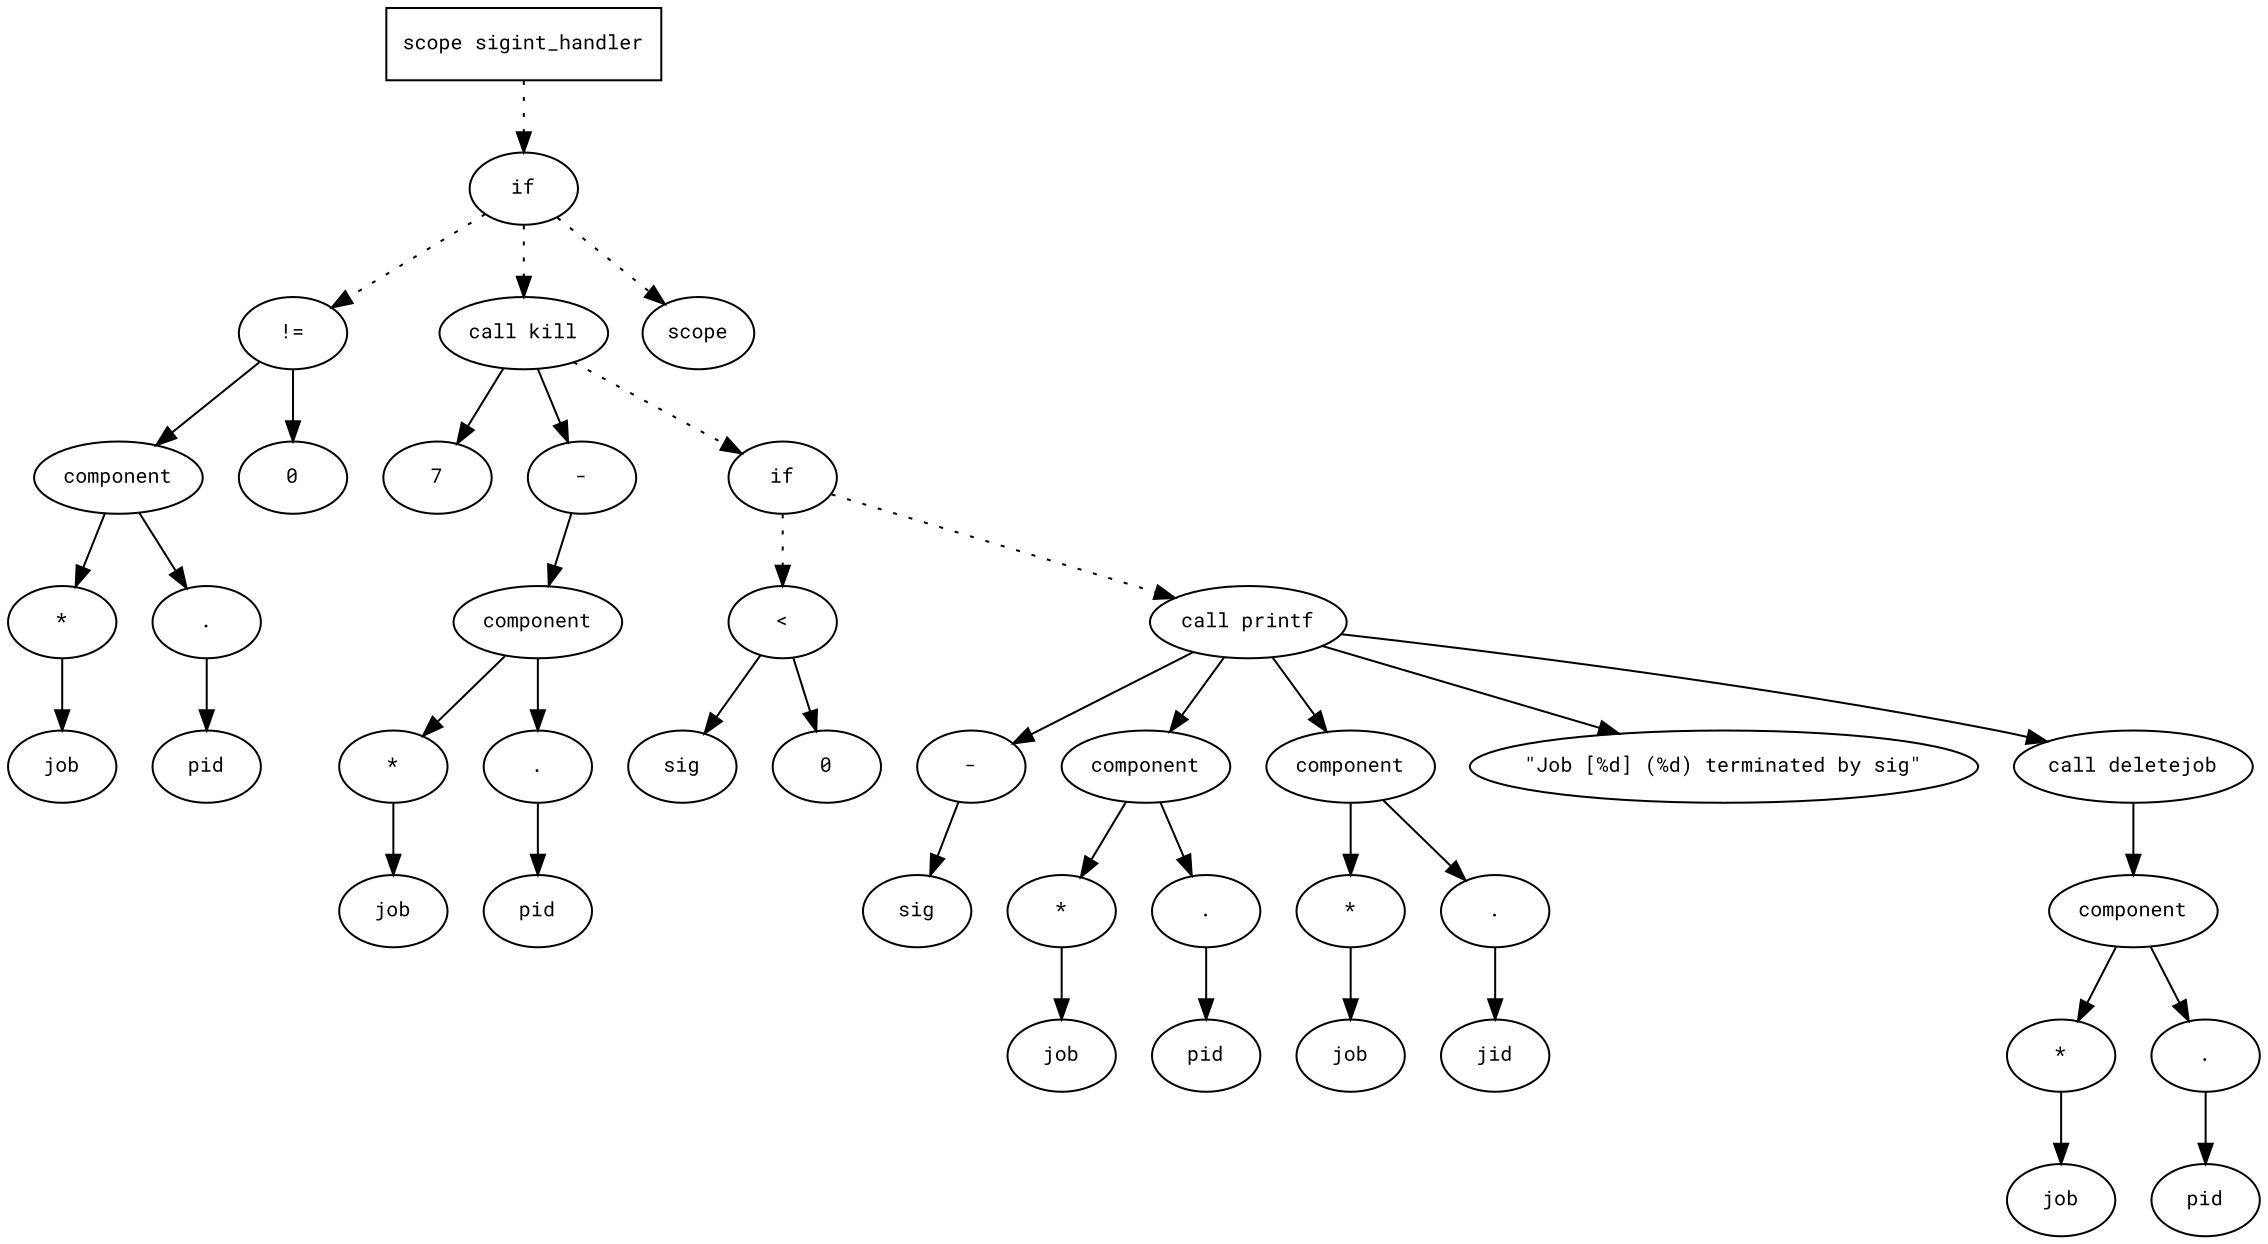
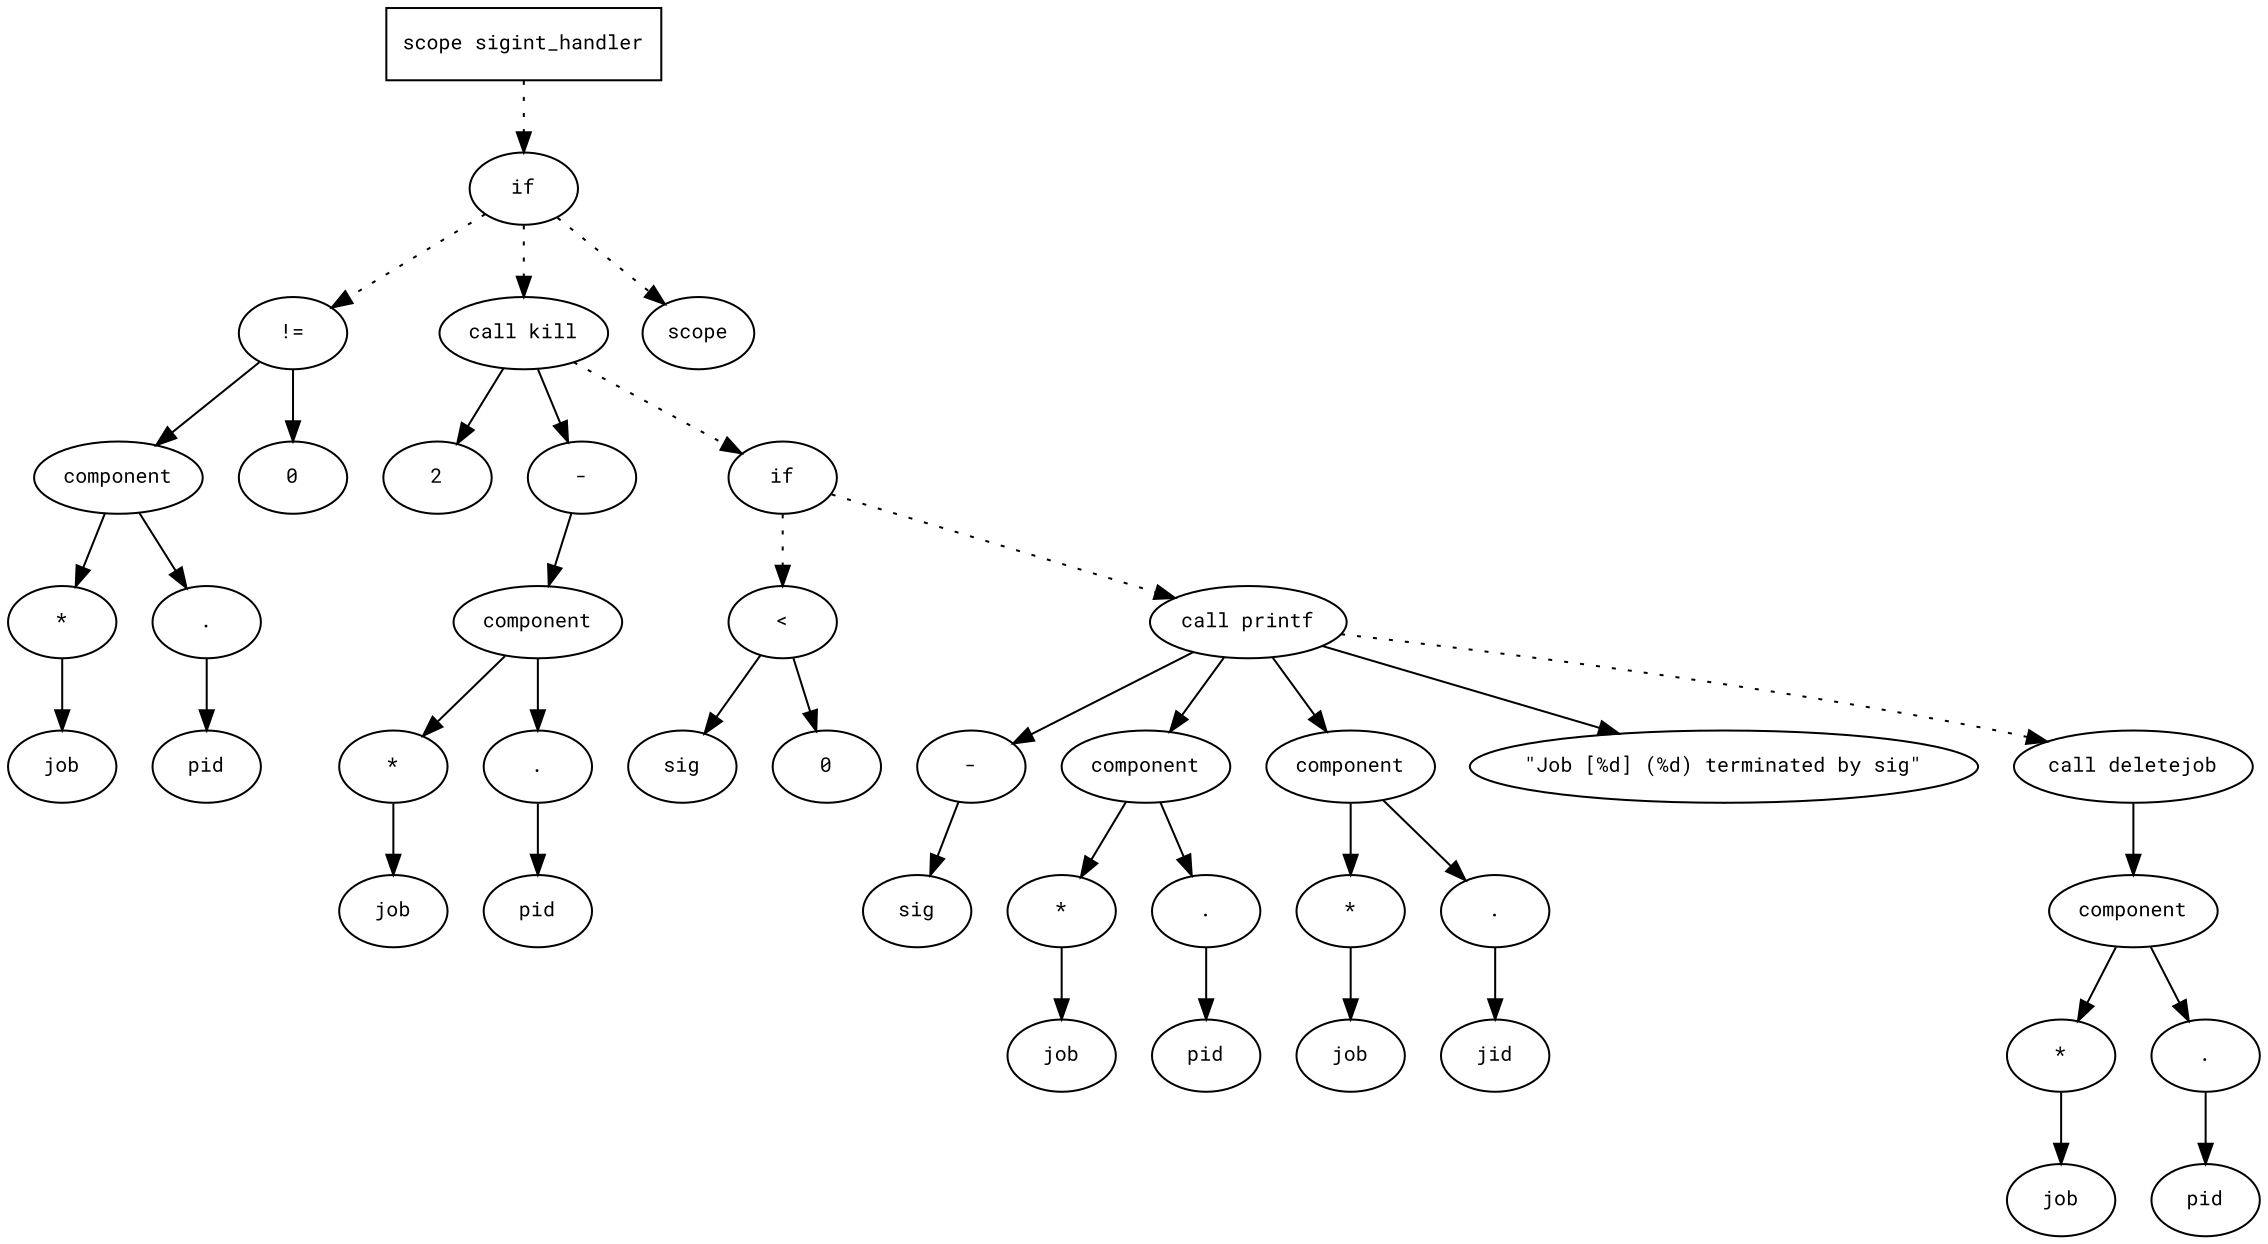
node "7": label "7" -> "2"
edge "call printf" -> "call deletejob": style solid -> dotted
